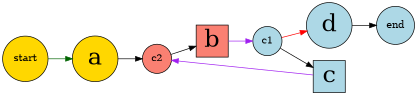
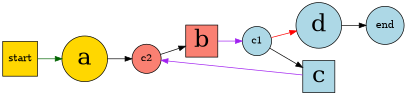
node "start": shape circle -> square
